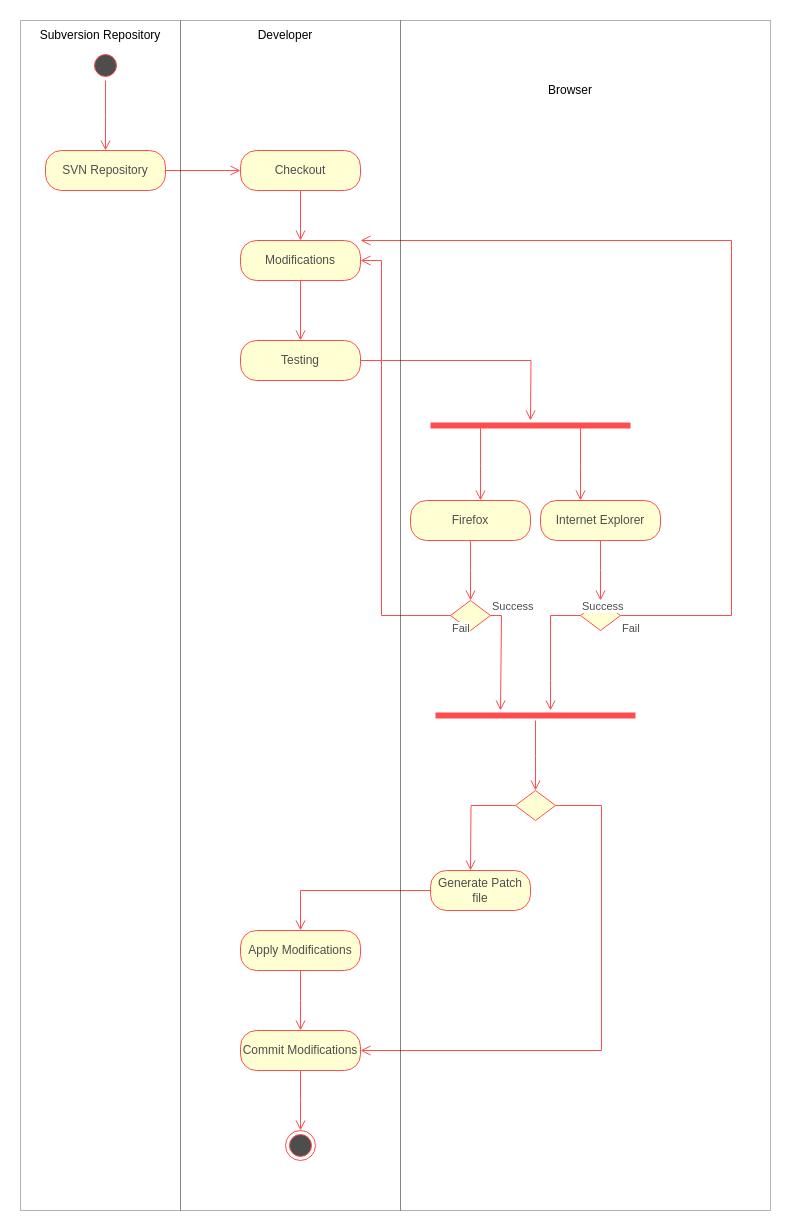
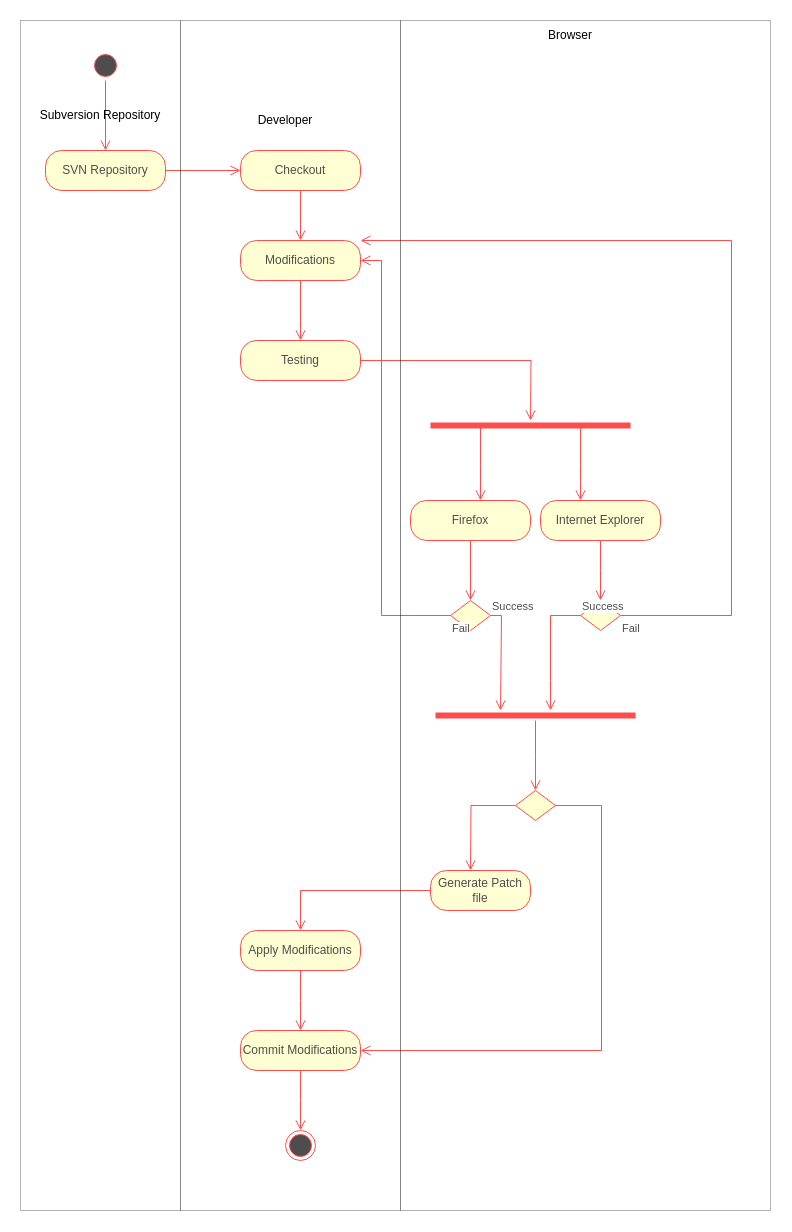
node "Subversion Repository": moved (101, 36) -> (101, 116)
node "Developer": moved (286, 36) -> (286, 121)
node "Browser": moved (571, 91) -> (571, 36)
